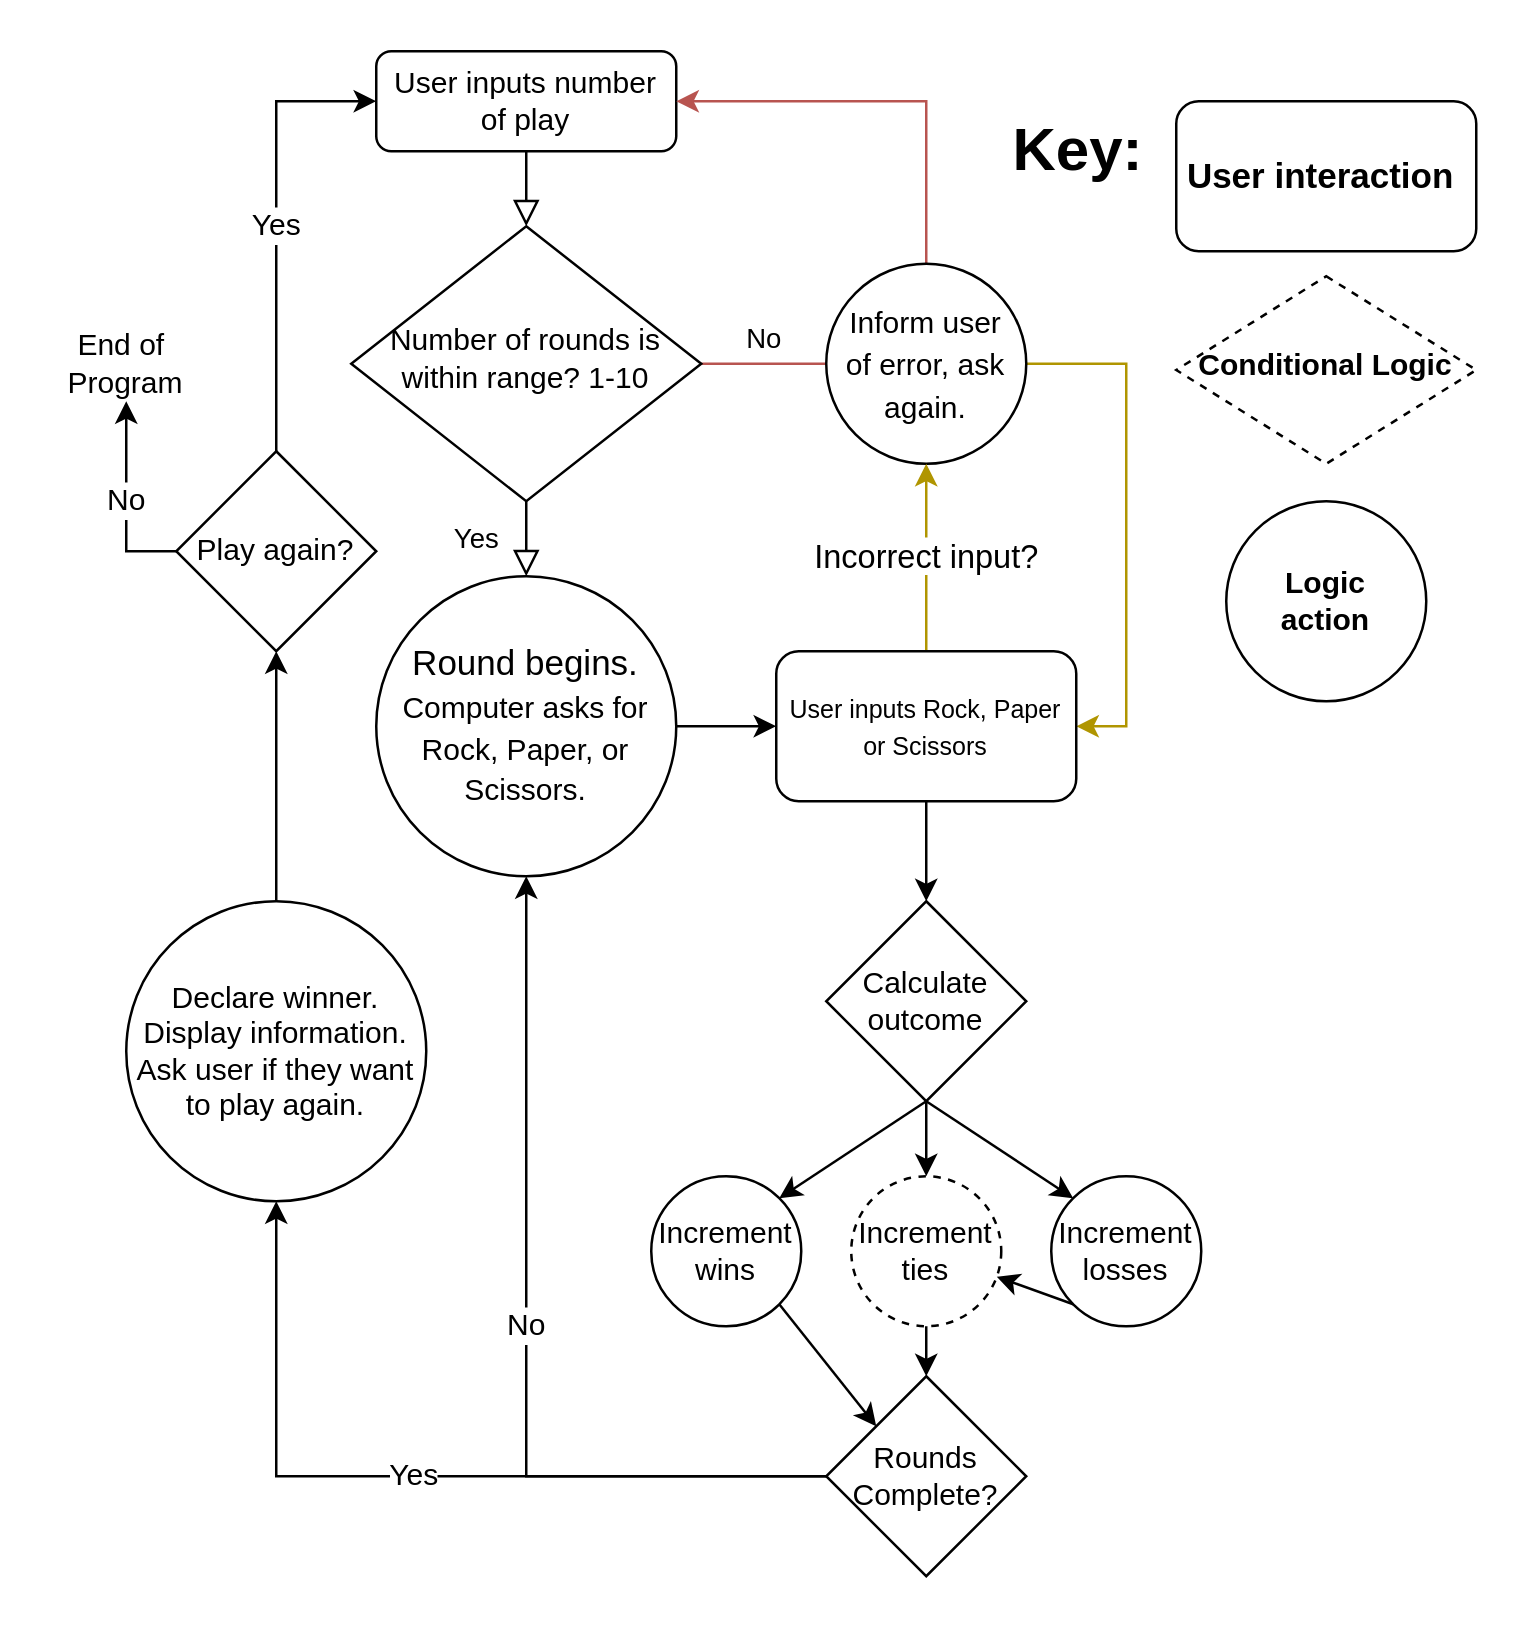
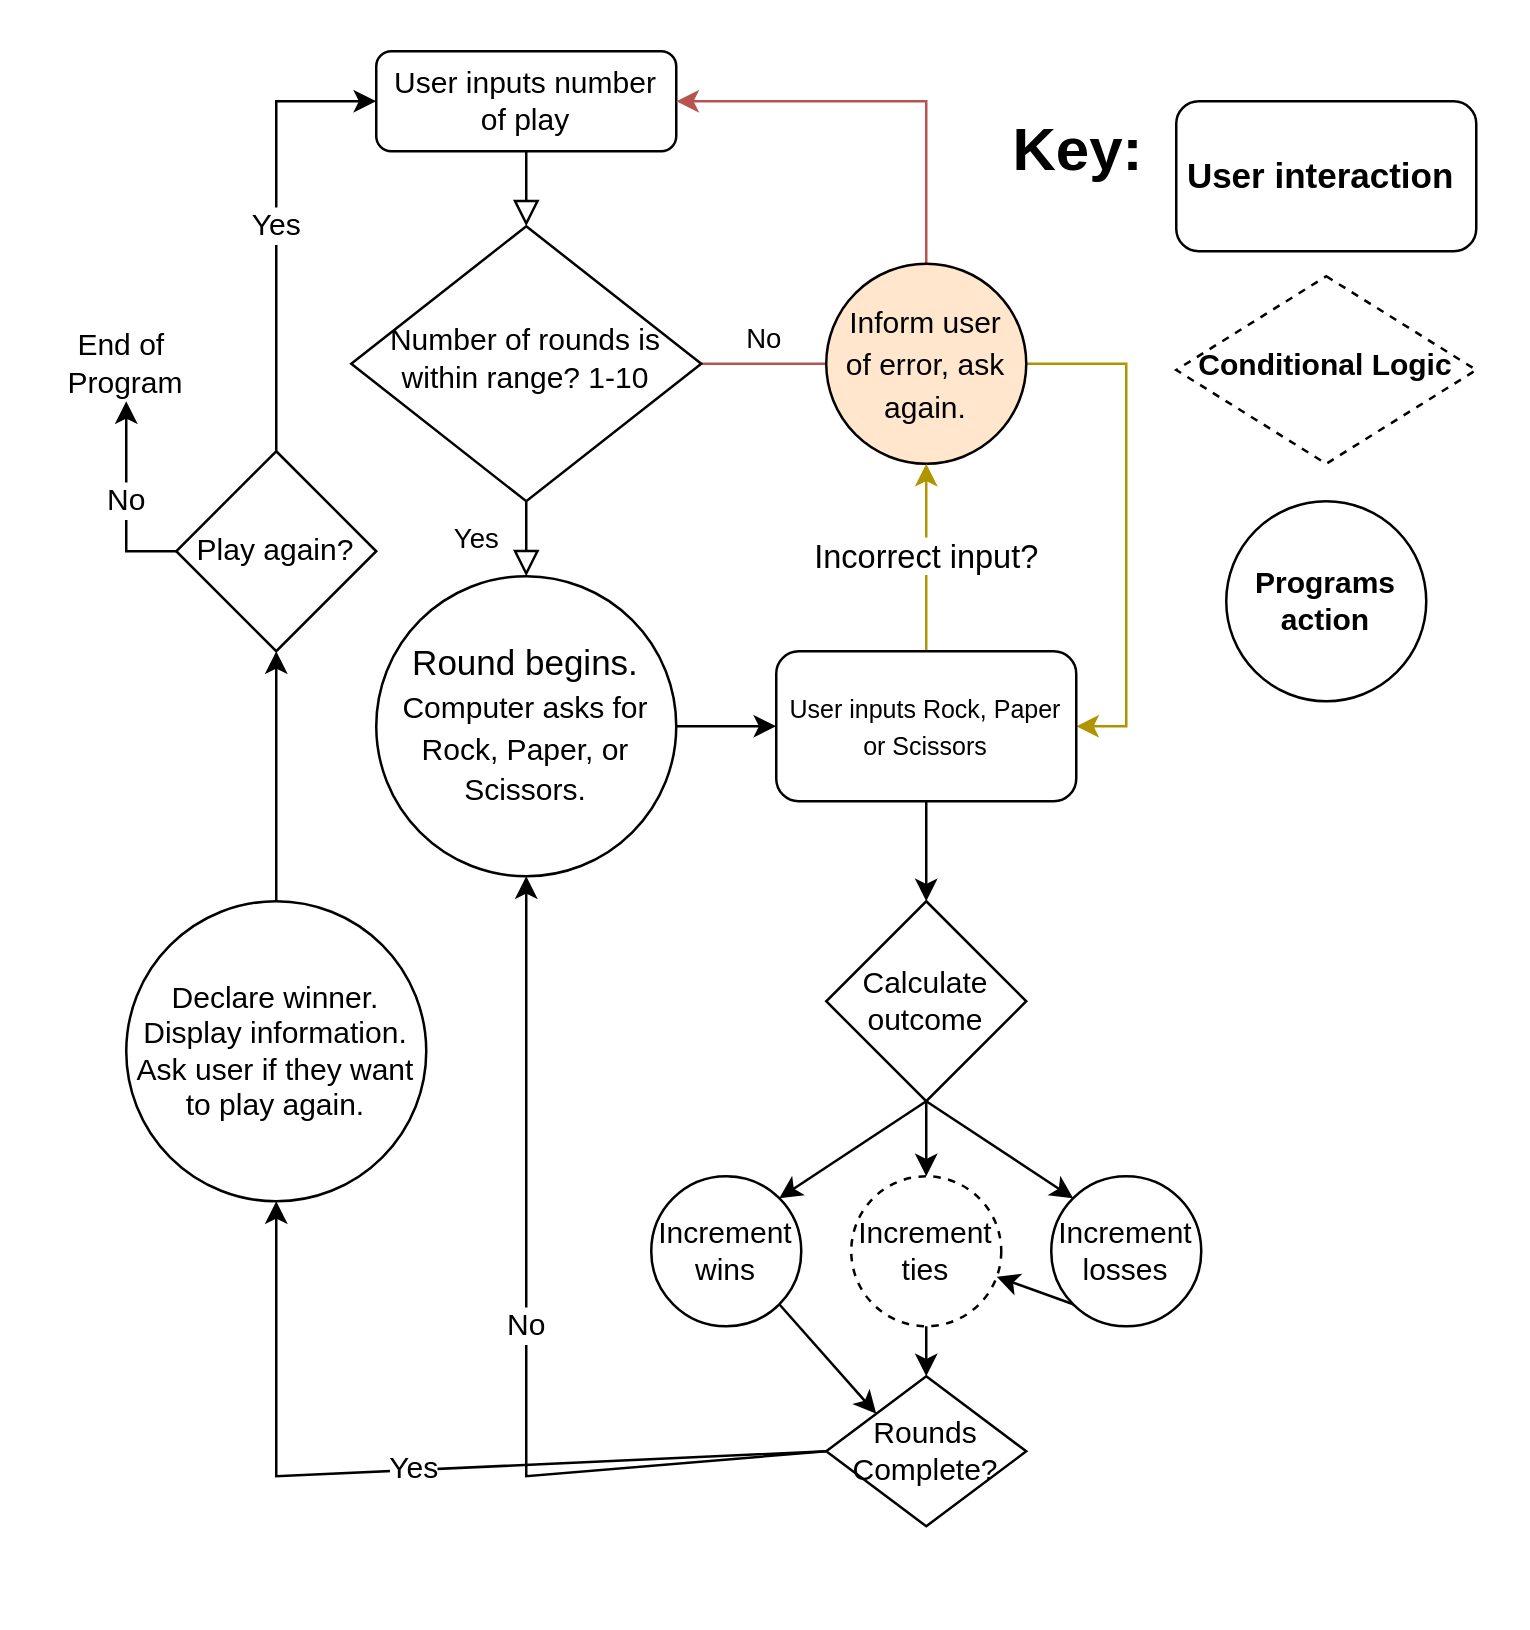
node "Inform user of error, ask again.": fillcolor #ffffff -> #ffe6cc
node "Logic action": label "Logic action" -> "Programs action"
node "Rounds Complete?": size 200x200 -> 200x150
